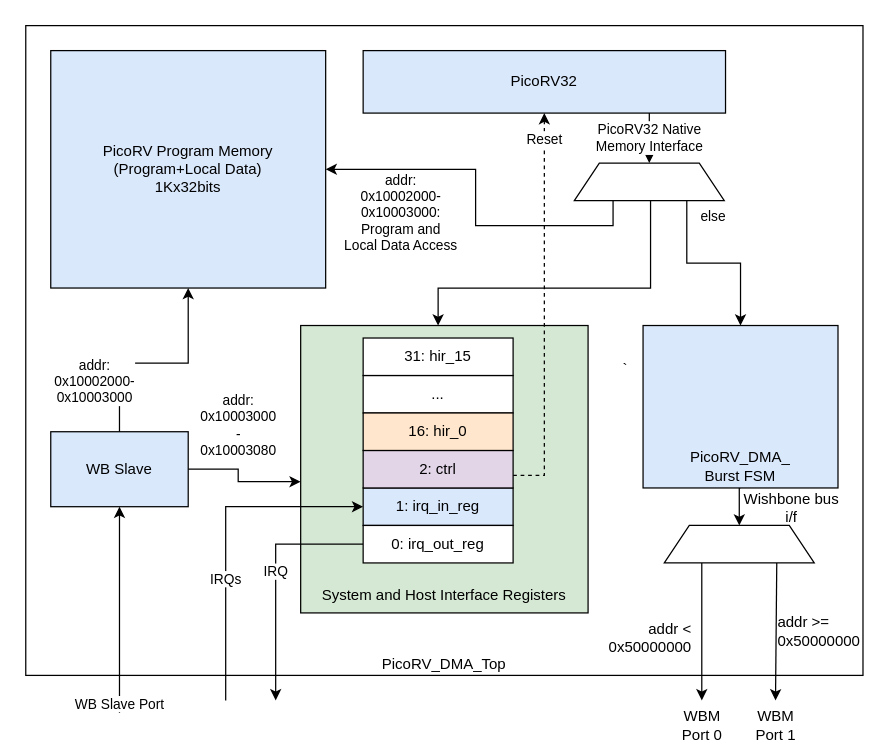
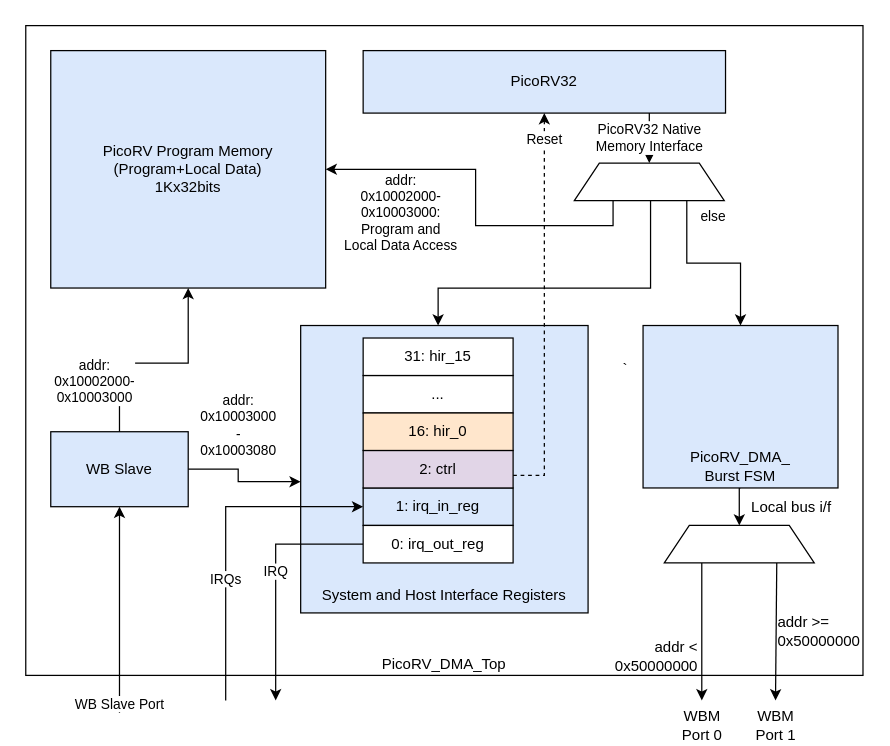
node "Wishbone bus i/f": label "Wishbone bus i/f" -> "Local bus i/f"
node "System and Host Interface Registers": fillcolor #d5e8d4 -> #dae8fc
node "addr < 0x50000000": moved (657, 638) -> (663, 657)
